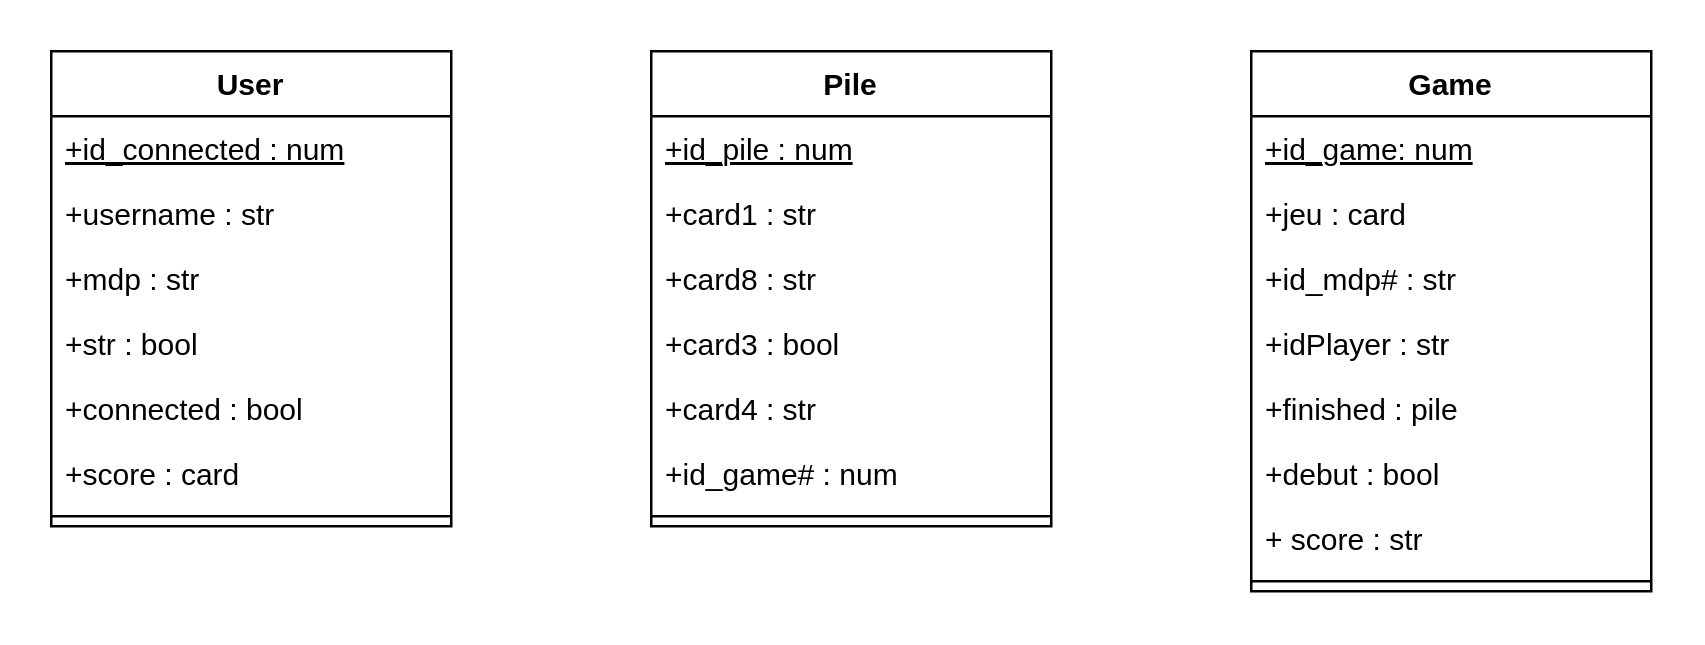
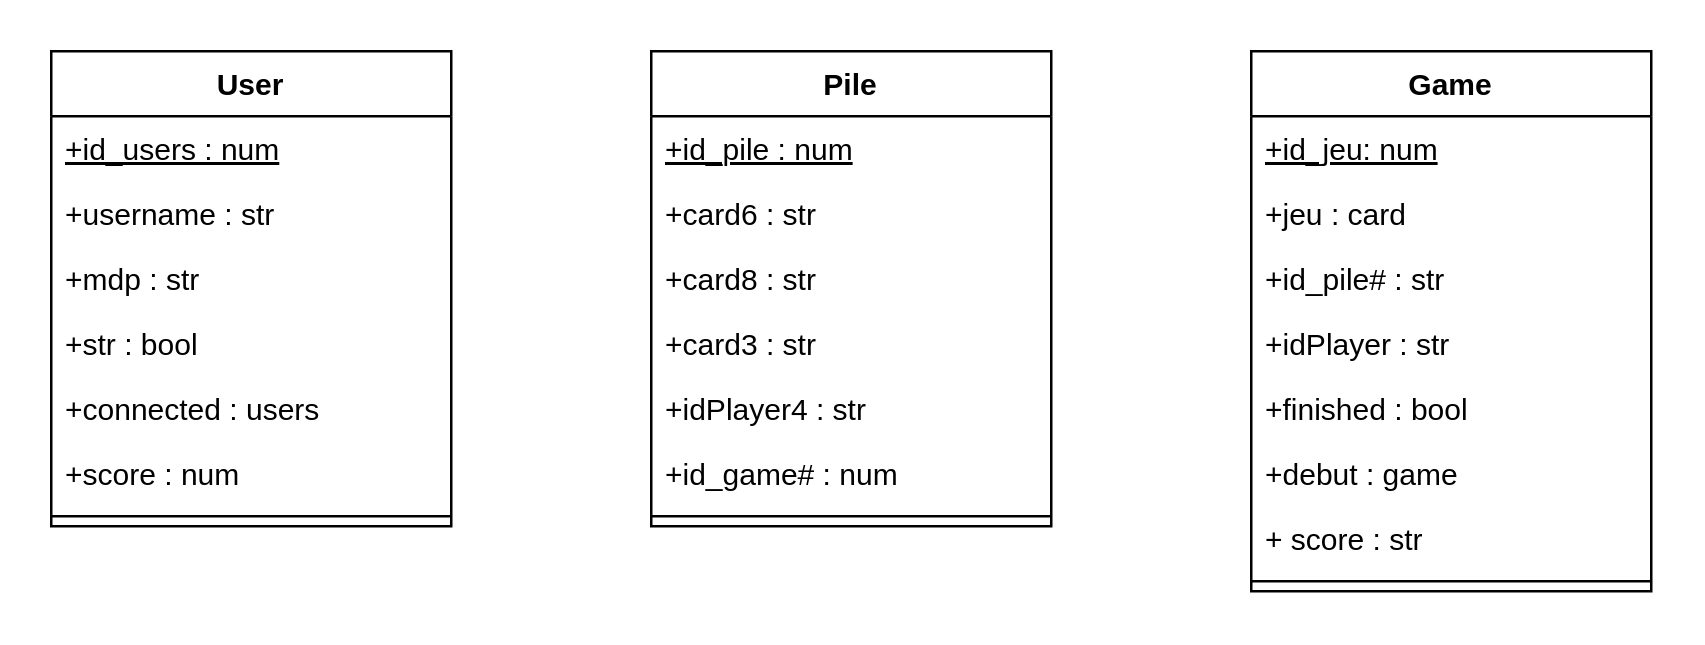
node "+id_connected : num": label "+id_connected : num" -> "+id_users : num"
node "+id_game: num": label "+id_game: num" -> "+id_jeu: num"
node "+card1 : str": label "+card1 : str" -> "+card6 : str"
node "+id_mdp# : str": label "+id_mdp# : str" -> "+id_pile# : str"
node "+card3 : bool": label "+card3 : bool" -> "+card3 : str"
node "+connected : bool": label "+connected : bool" -> "+connected : users"
node "+card4 : str": label "+card4 : str" -> "+idPlayer4 : str"
node "+finished : pile": label "+finished : pile" -> "+finished : bool"
node "+score : card": label "+score : card" -> "+score : num"
node "+debut : bool": label "+debut : bool" -> "+debut : game"
